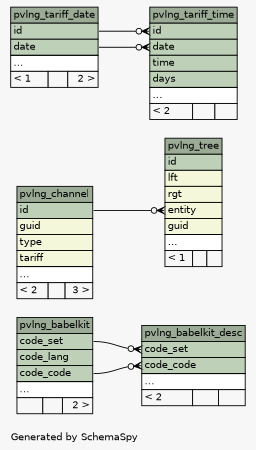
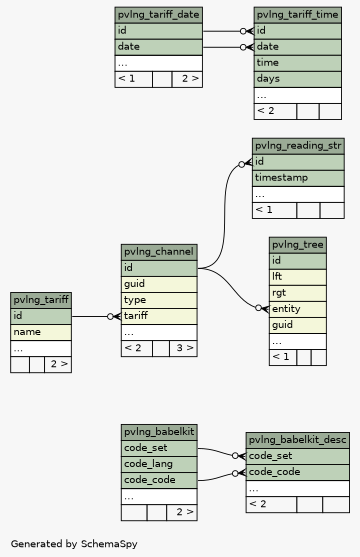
node "pvlng_reading_str": added
node "pvlng_tariff": added
